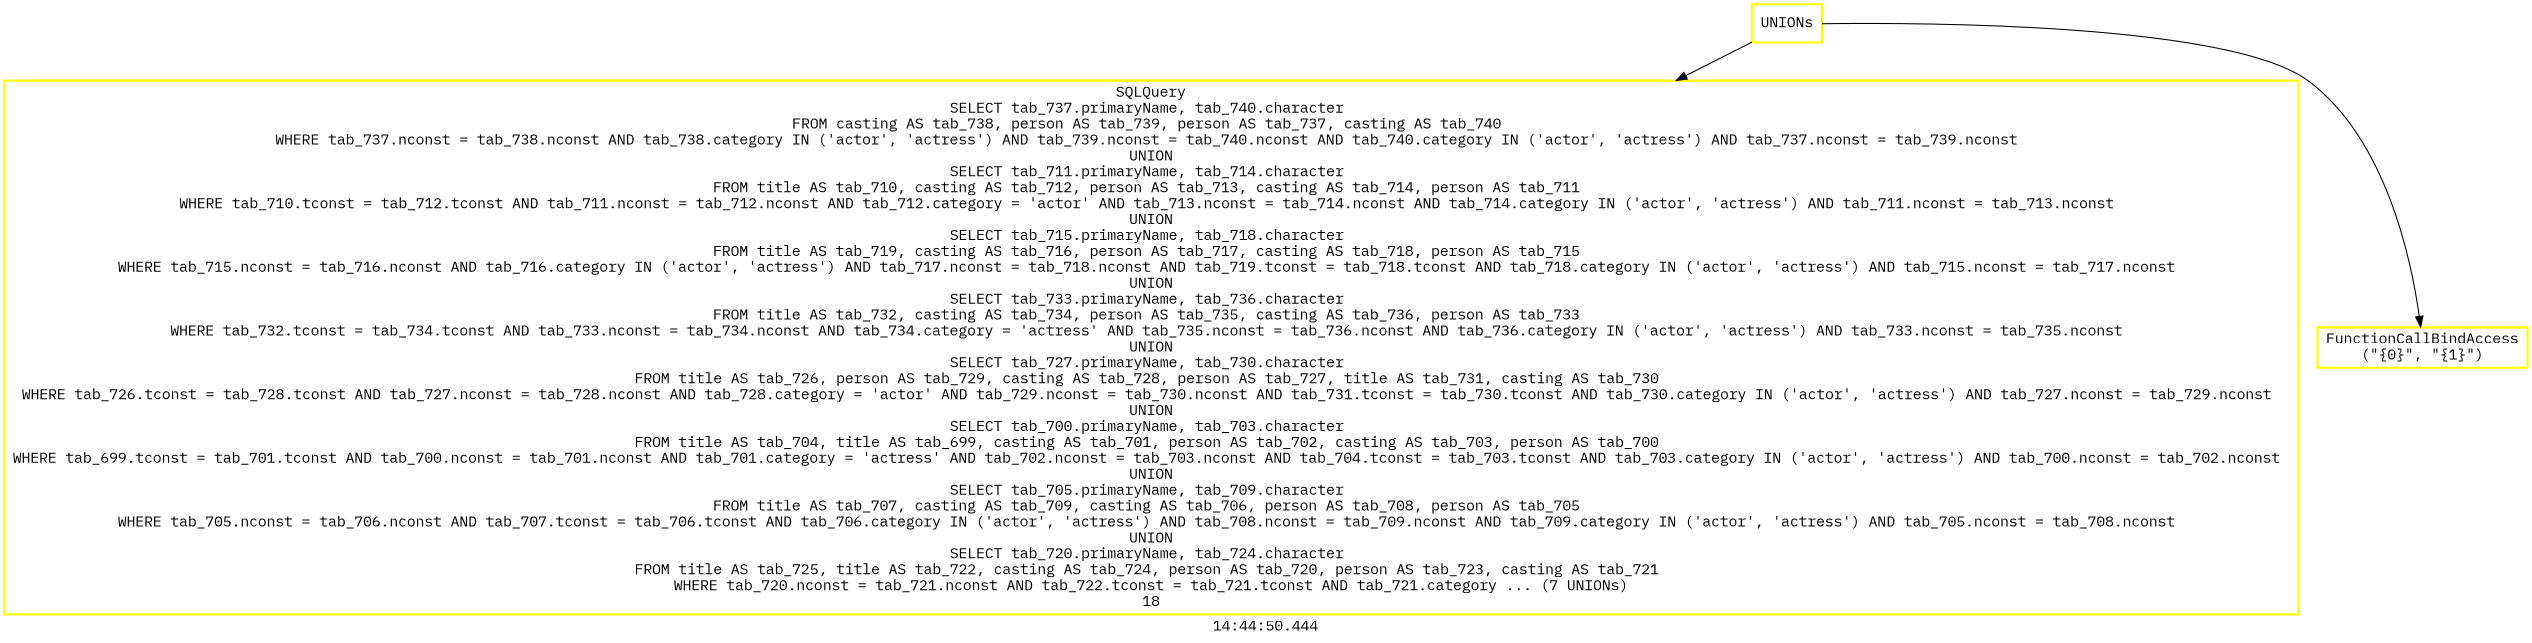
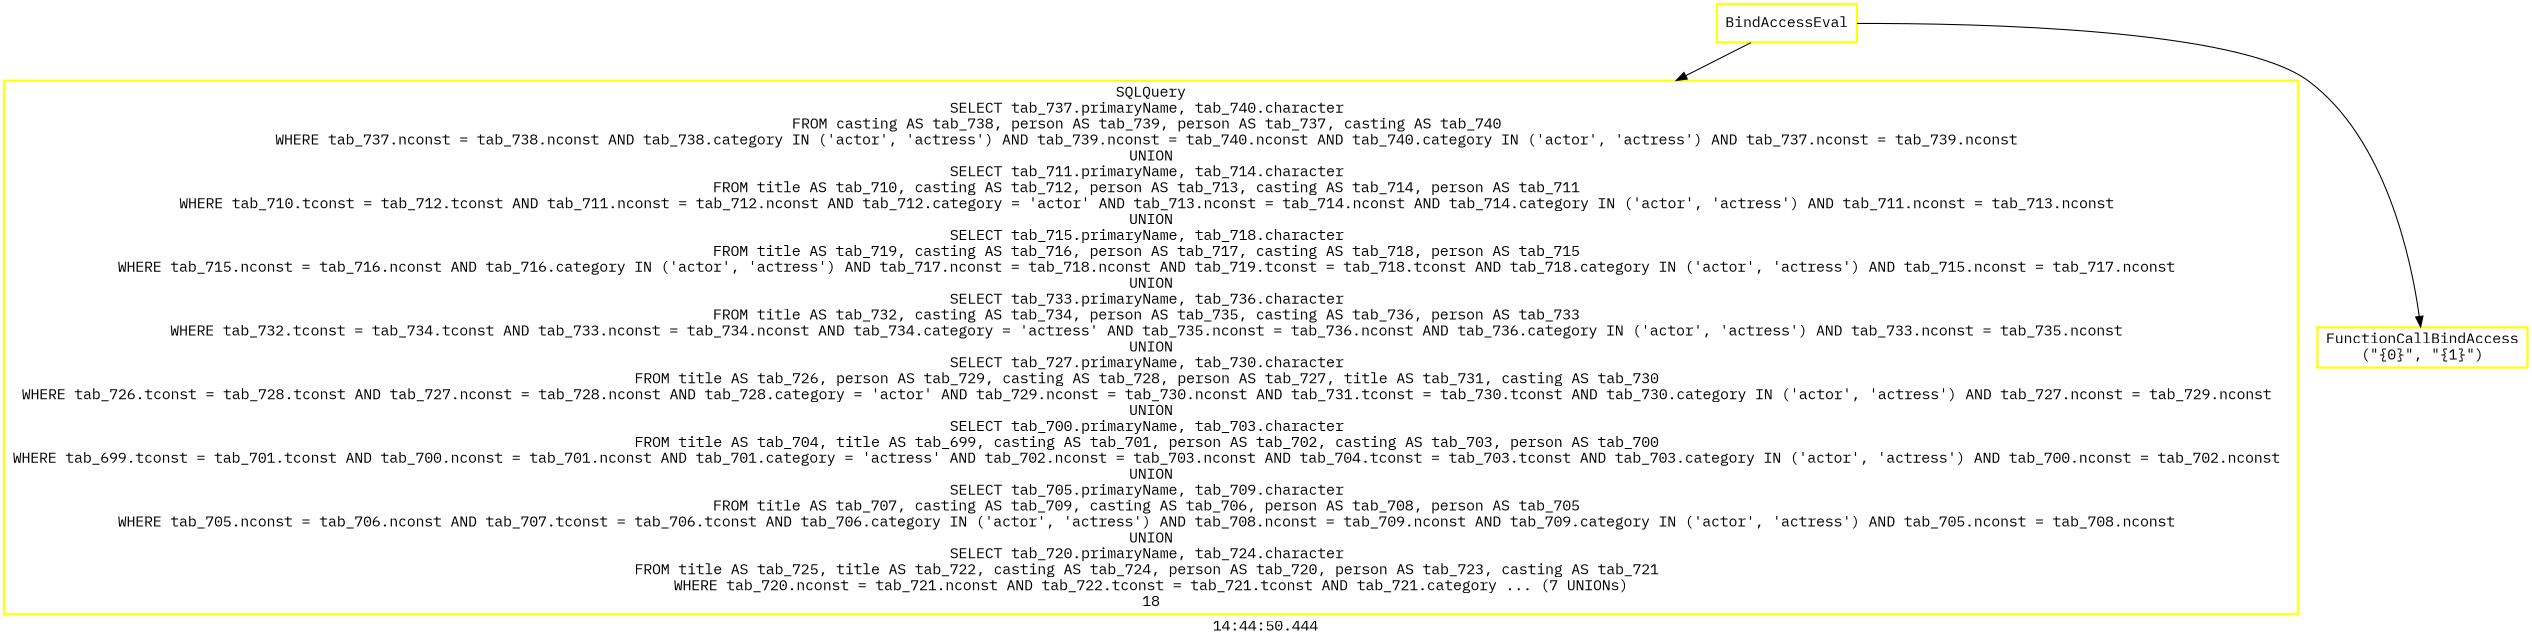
node "UNIONs": label "UNIONs" -> "BindAccessEval"
